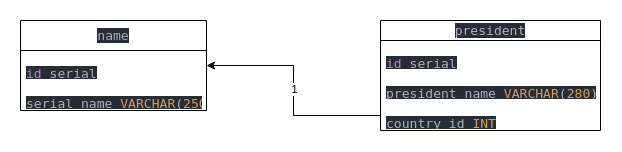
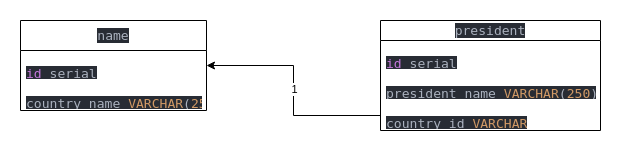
node "president_name VARCHAR(280)": label "president_name VARCHAR(280)" -> "president_name VARCHAR(250)"
node "serial_name VARCHAR(250)": label "serial_name VARCHAR(250)" -> "country_name VARCHAR(250)"
node "country_id INT": label "country_id INT" -> "country_id VARCHAR"
